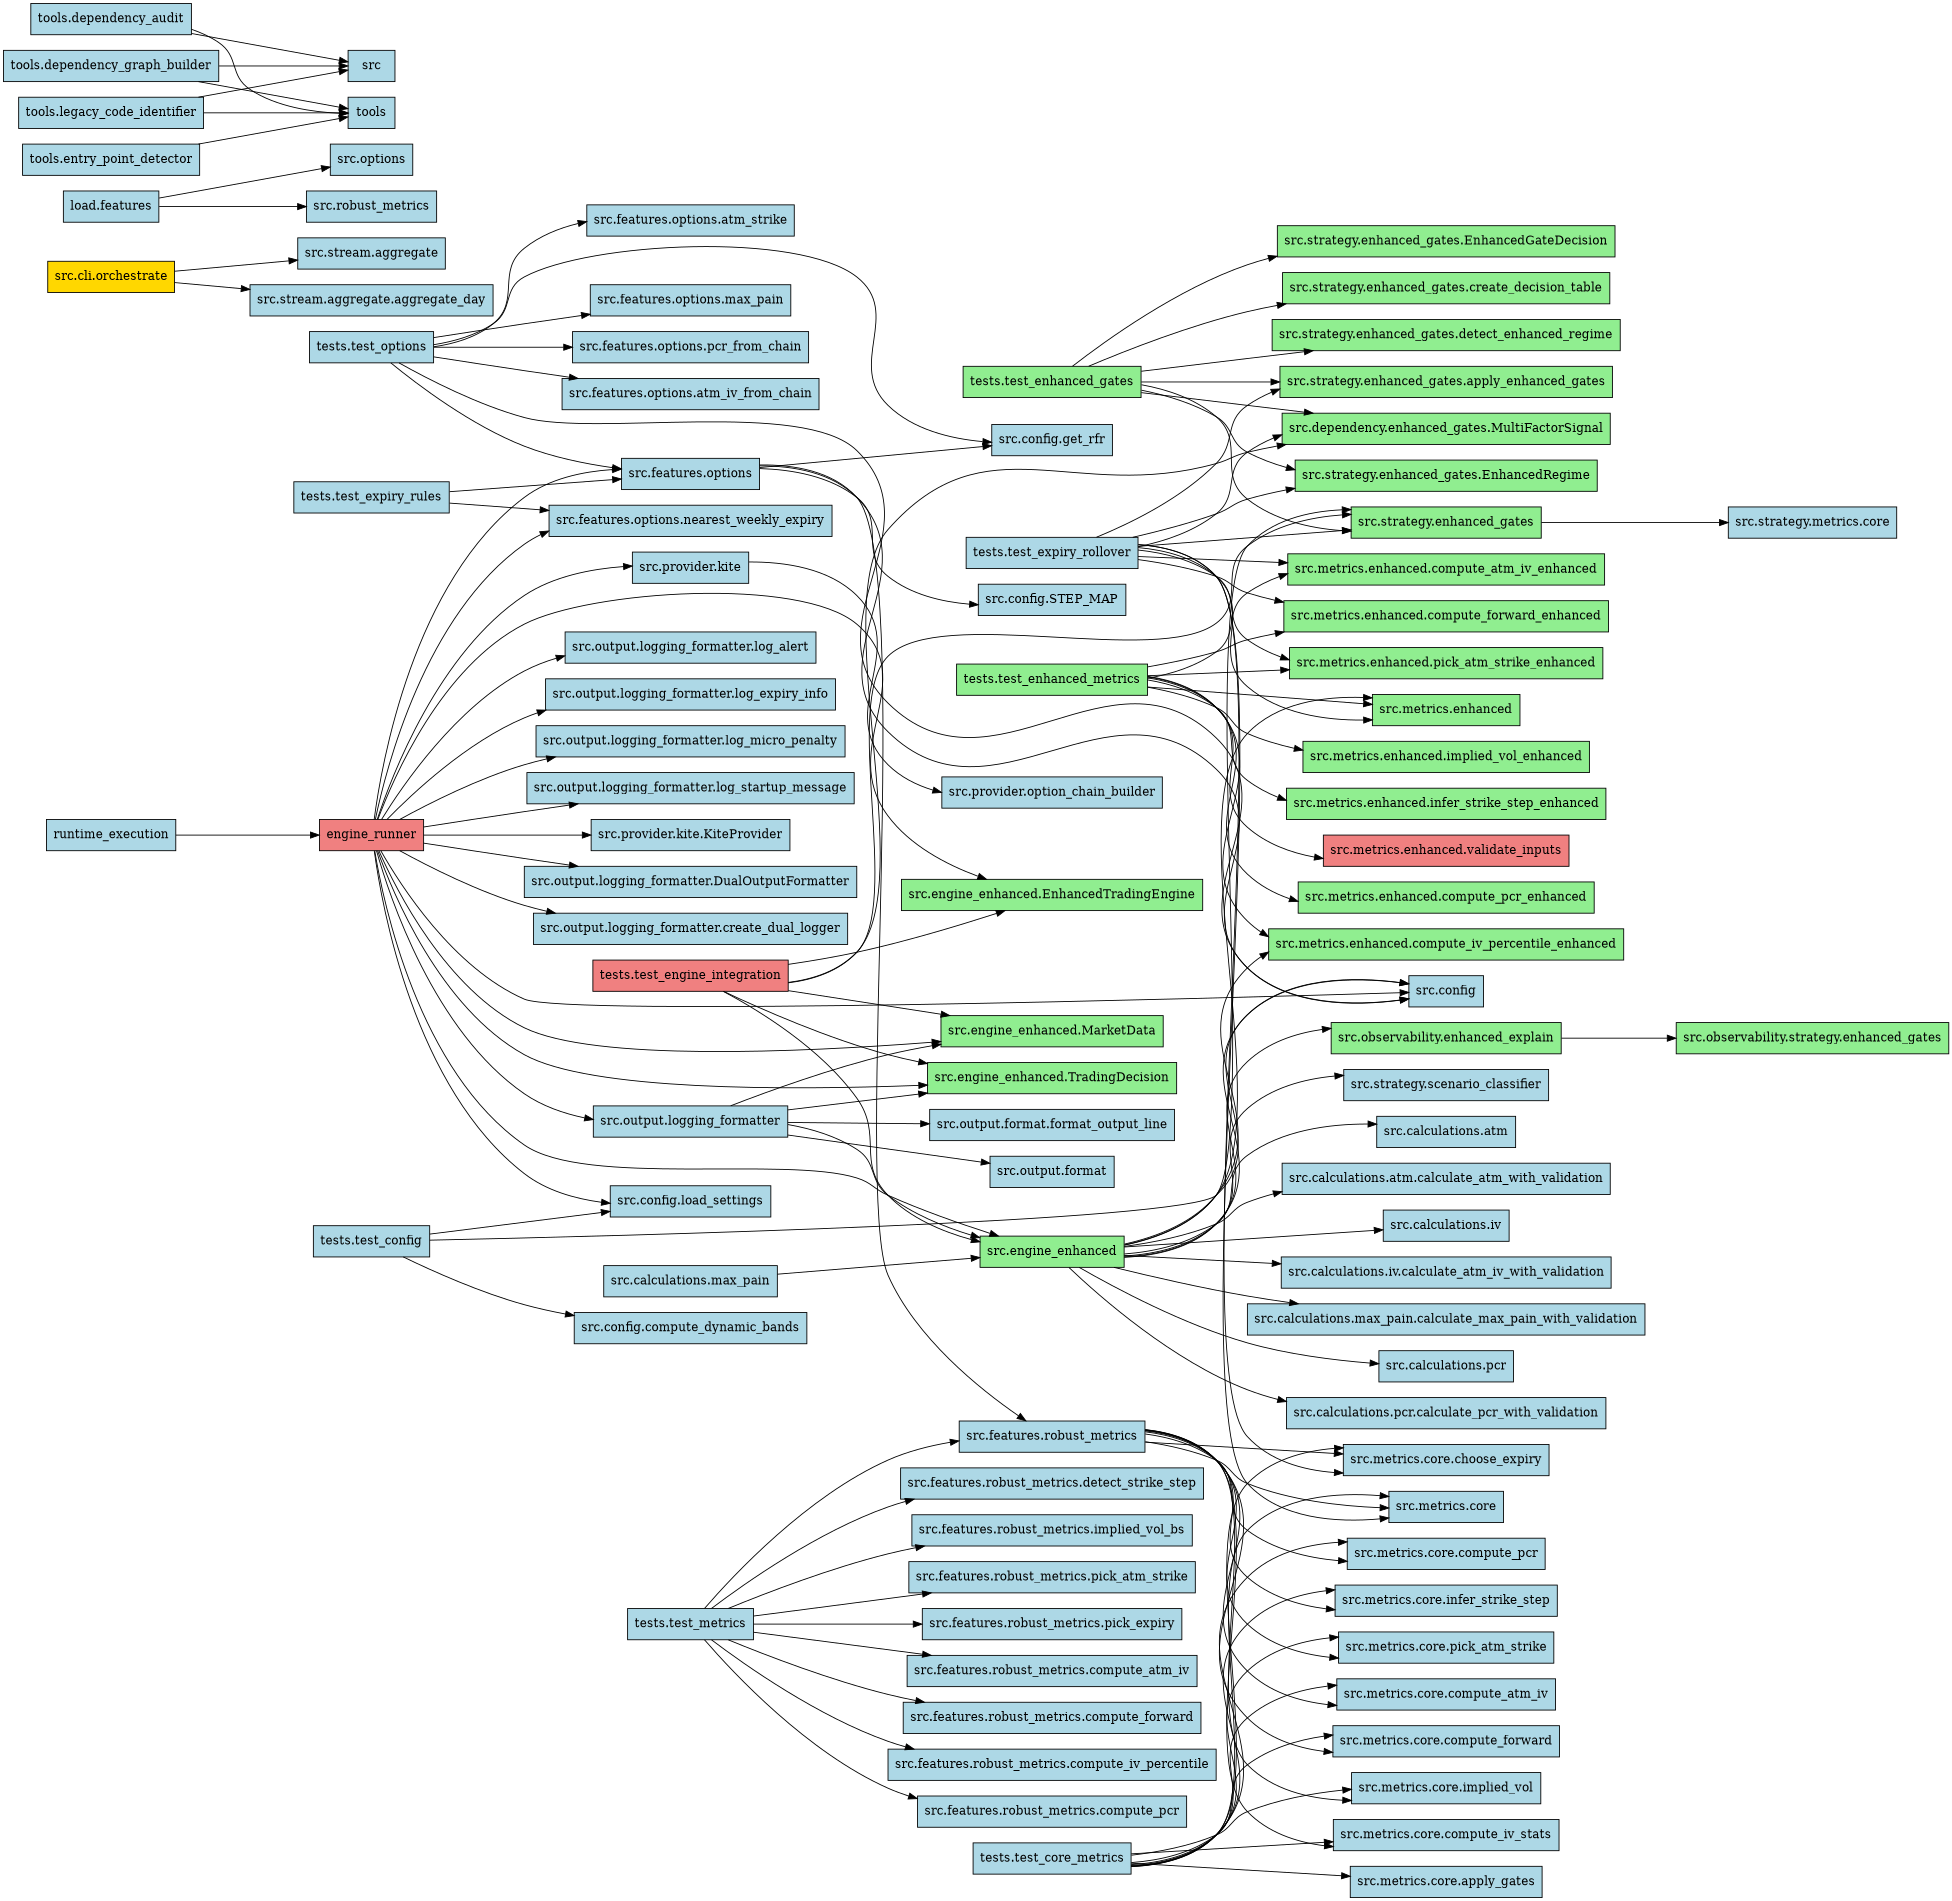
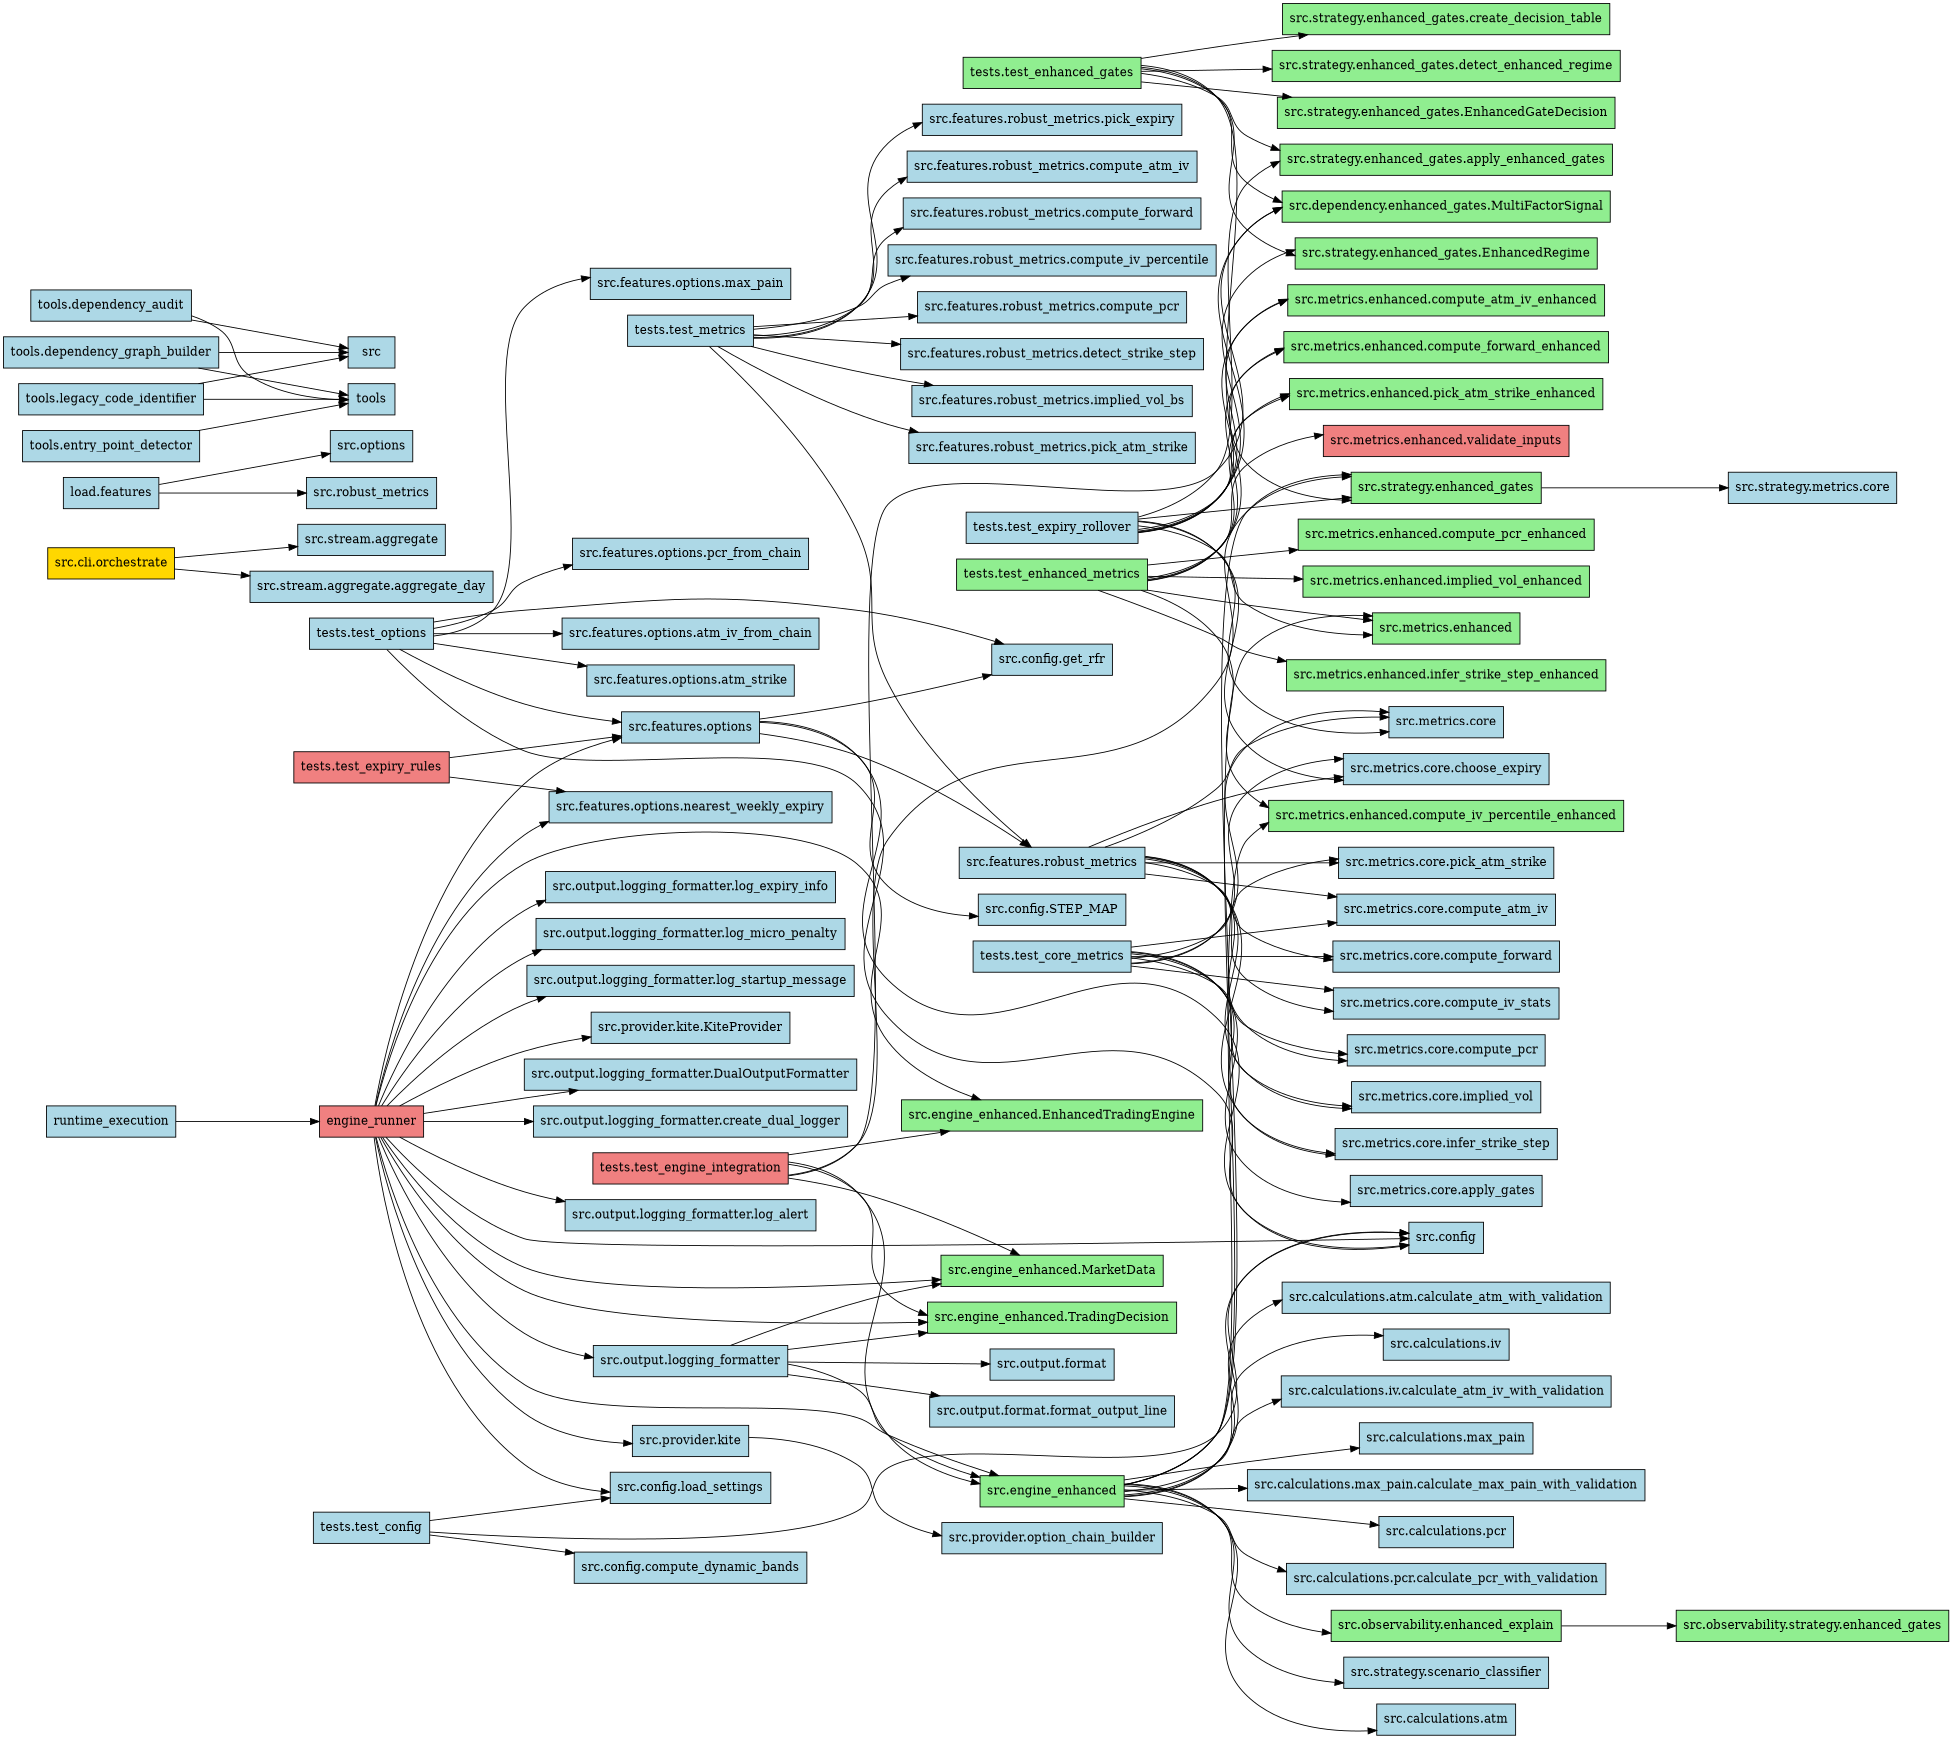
node "tests.test_expiry_rules": fillcolor lightblue -> lightcoral
edge "src.calculations.max_pain" -> "src.engine_enhanced": reversed
